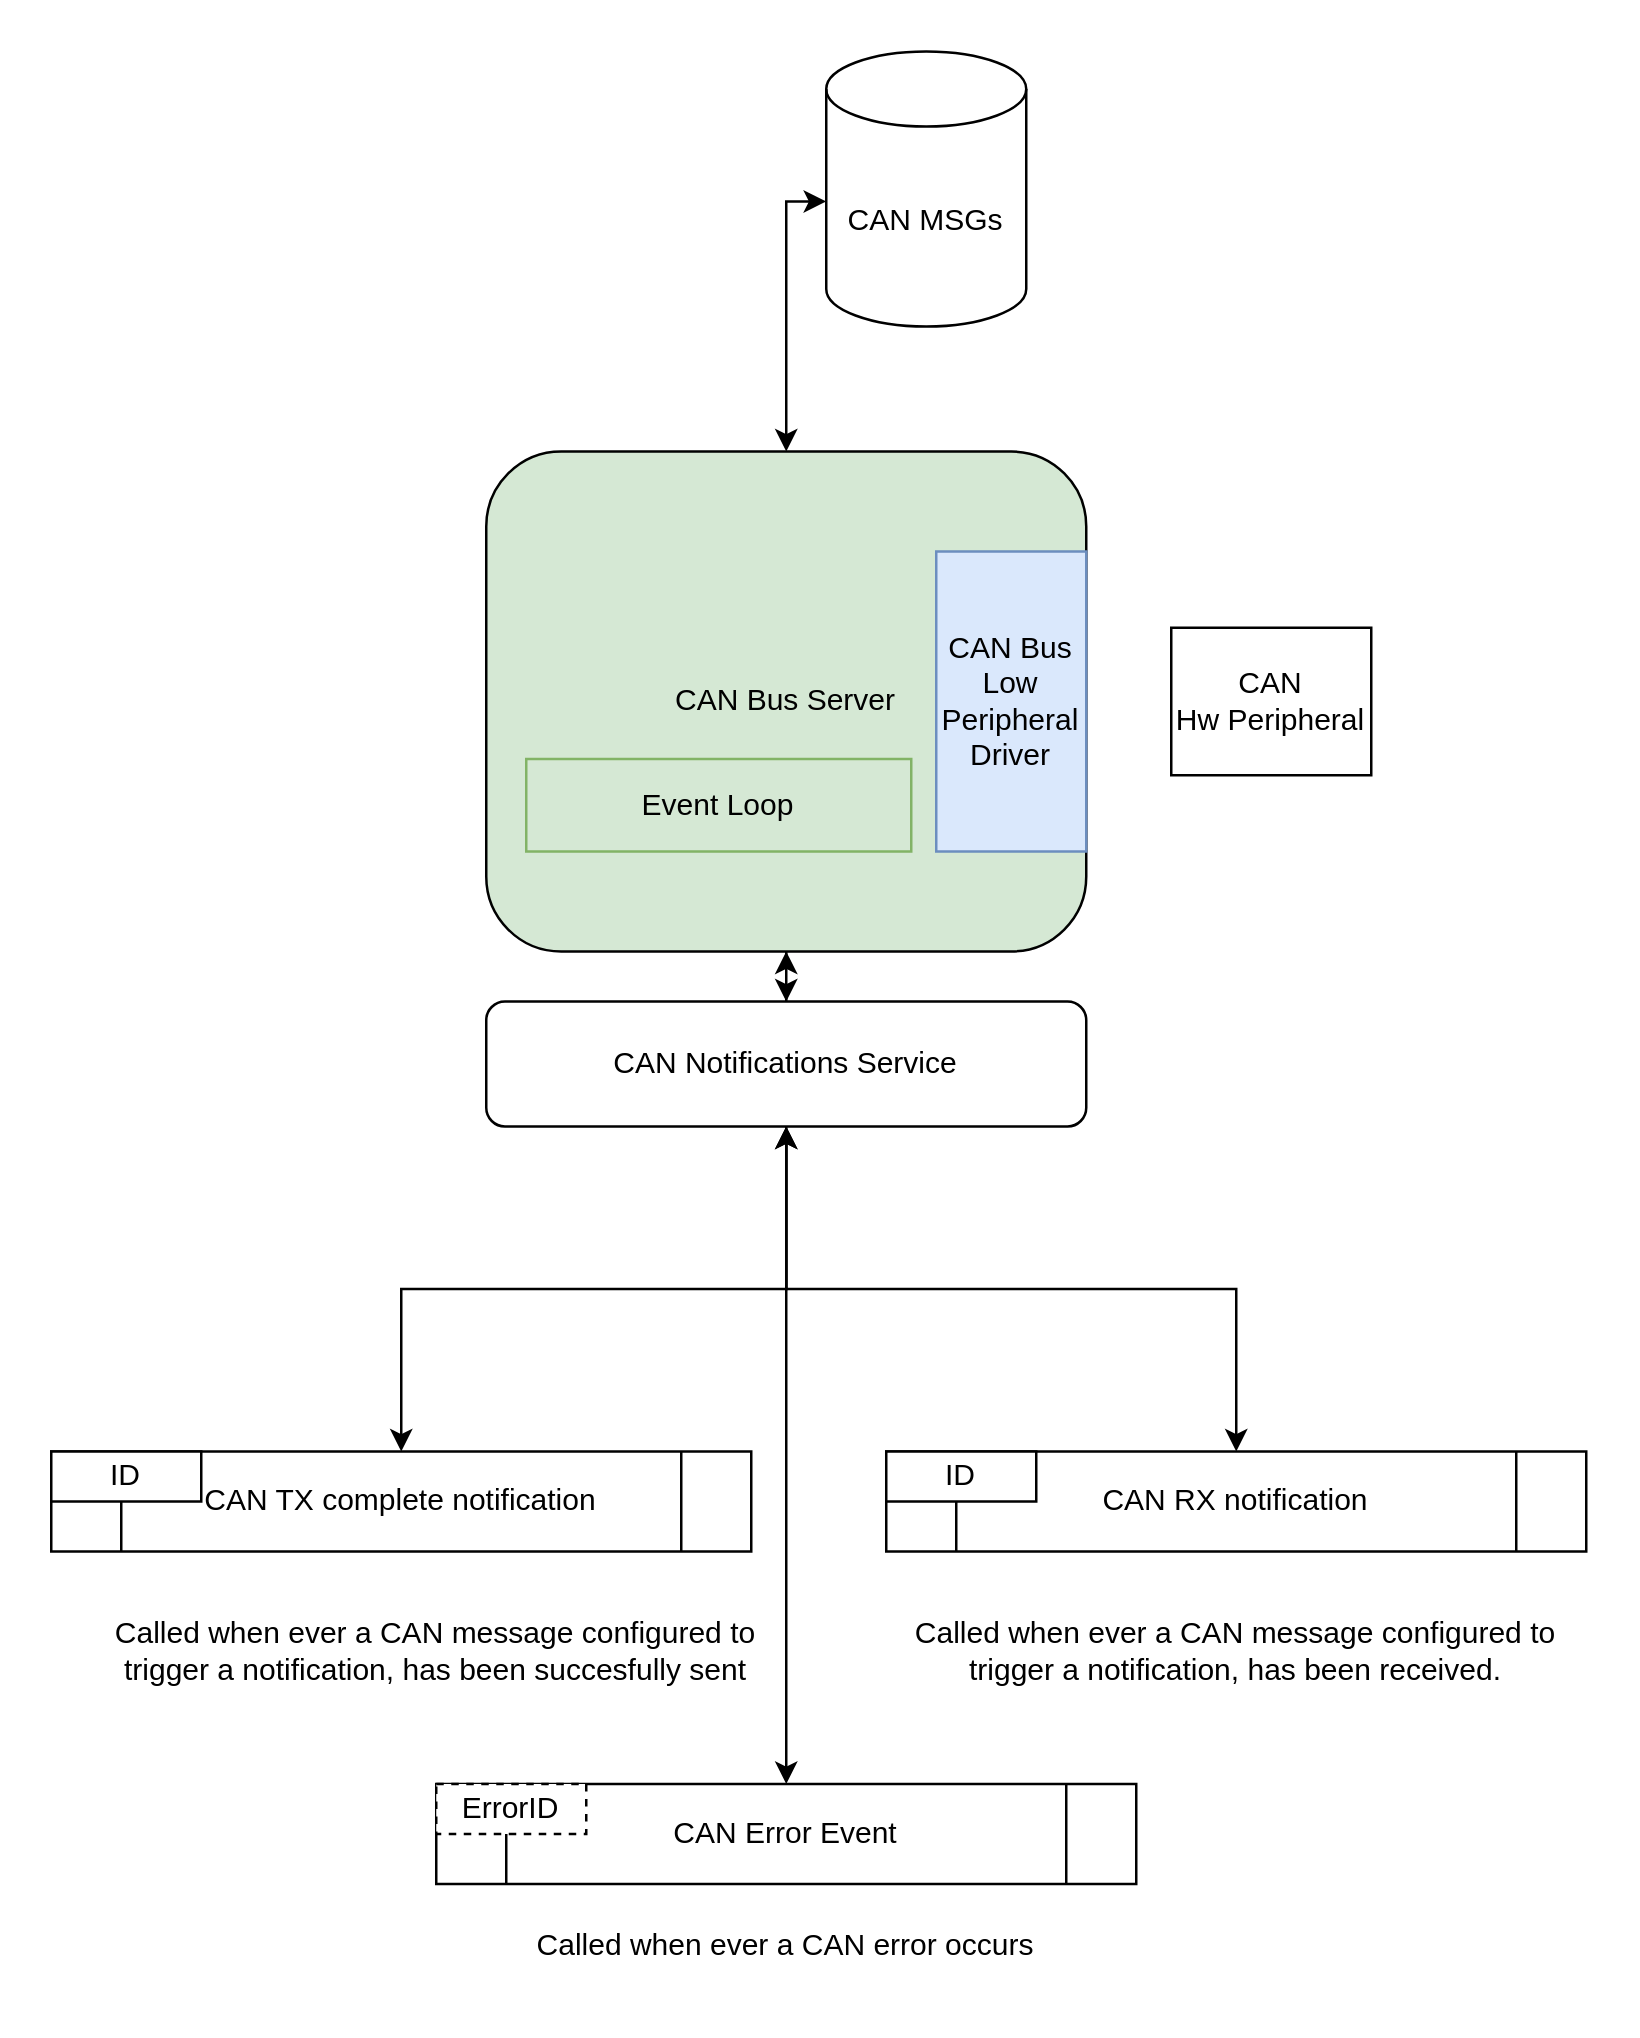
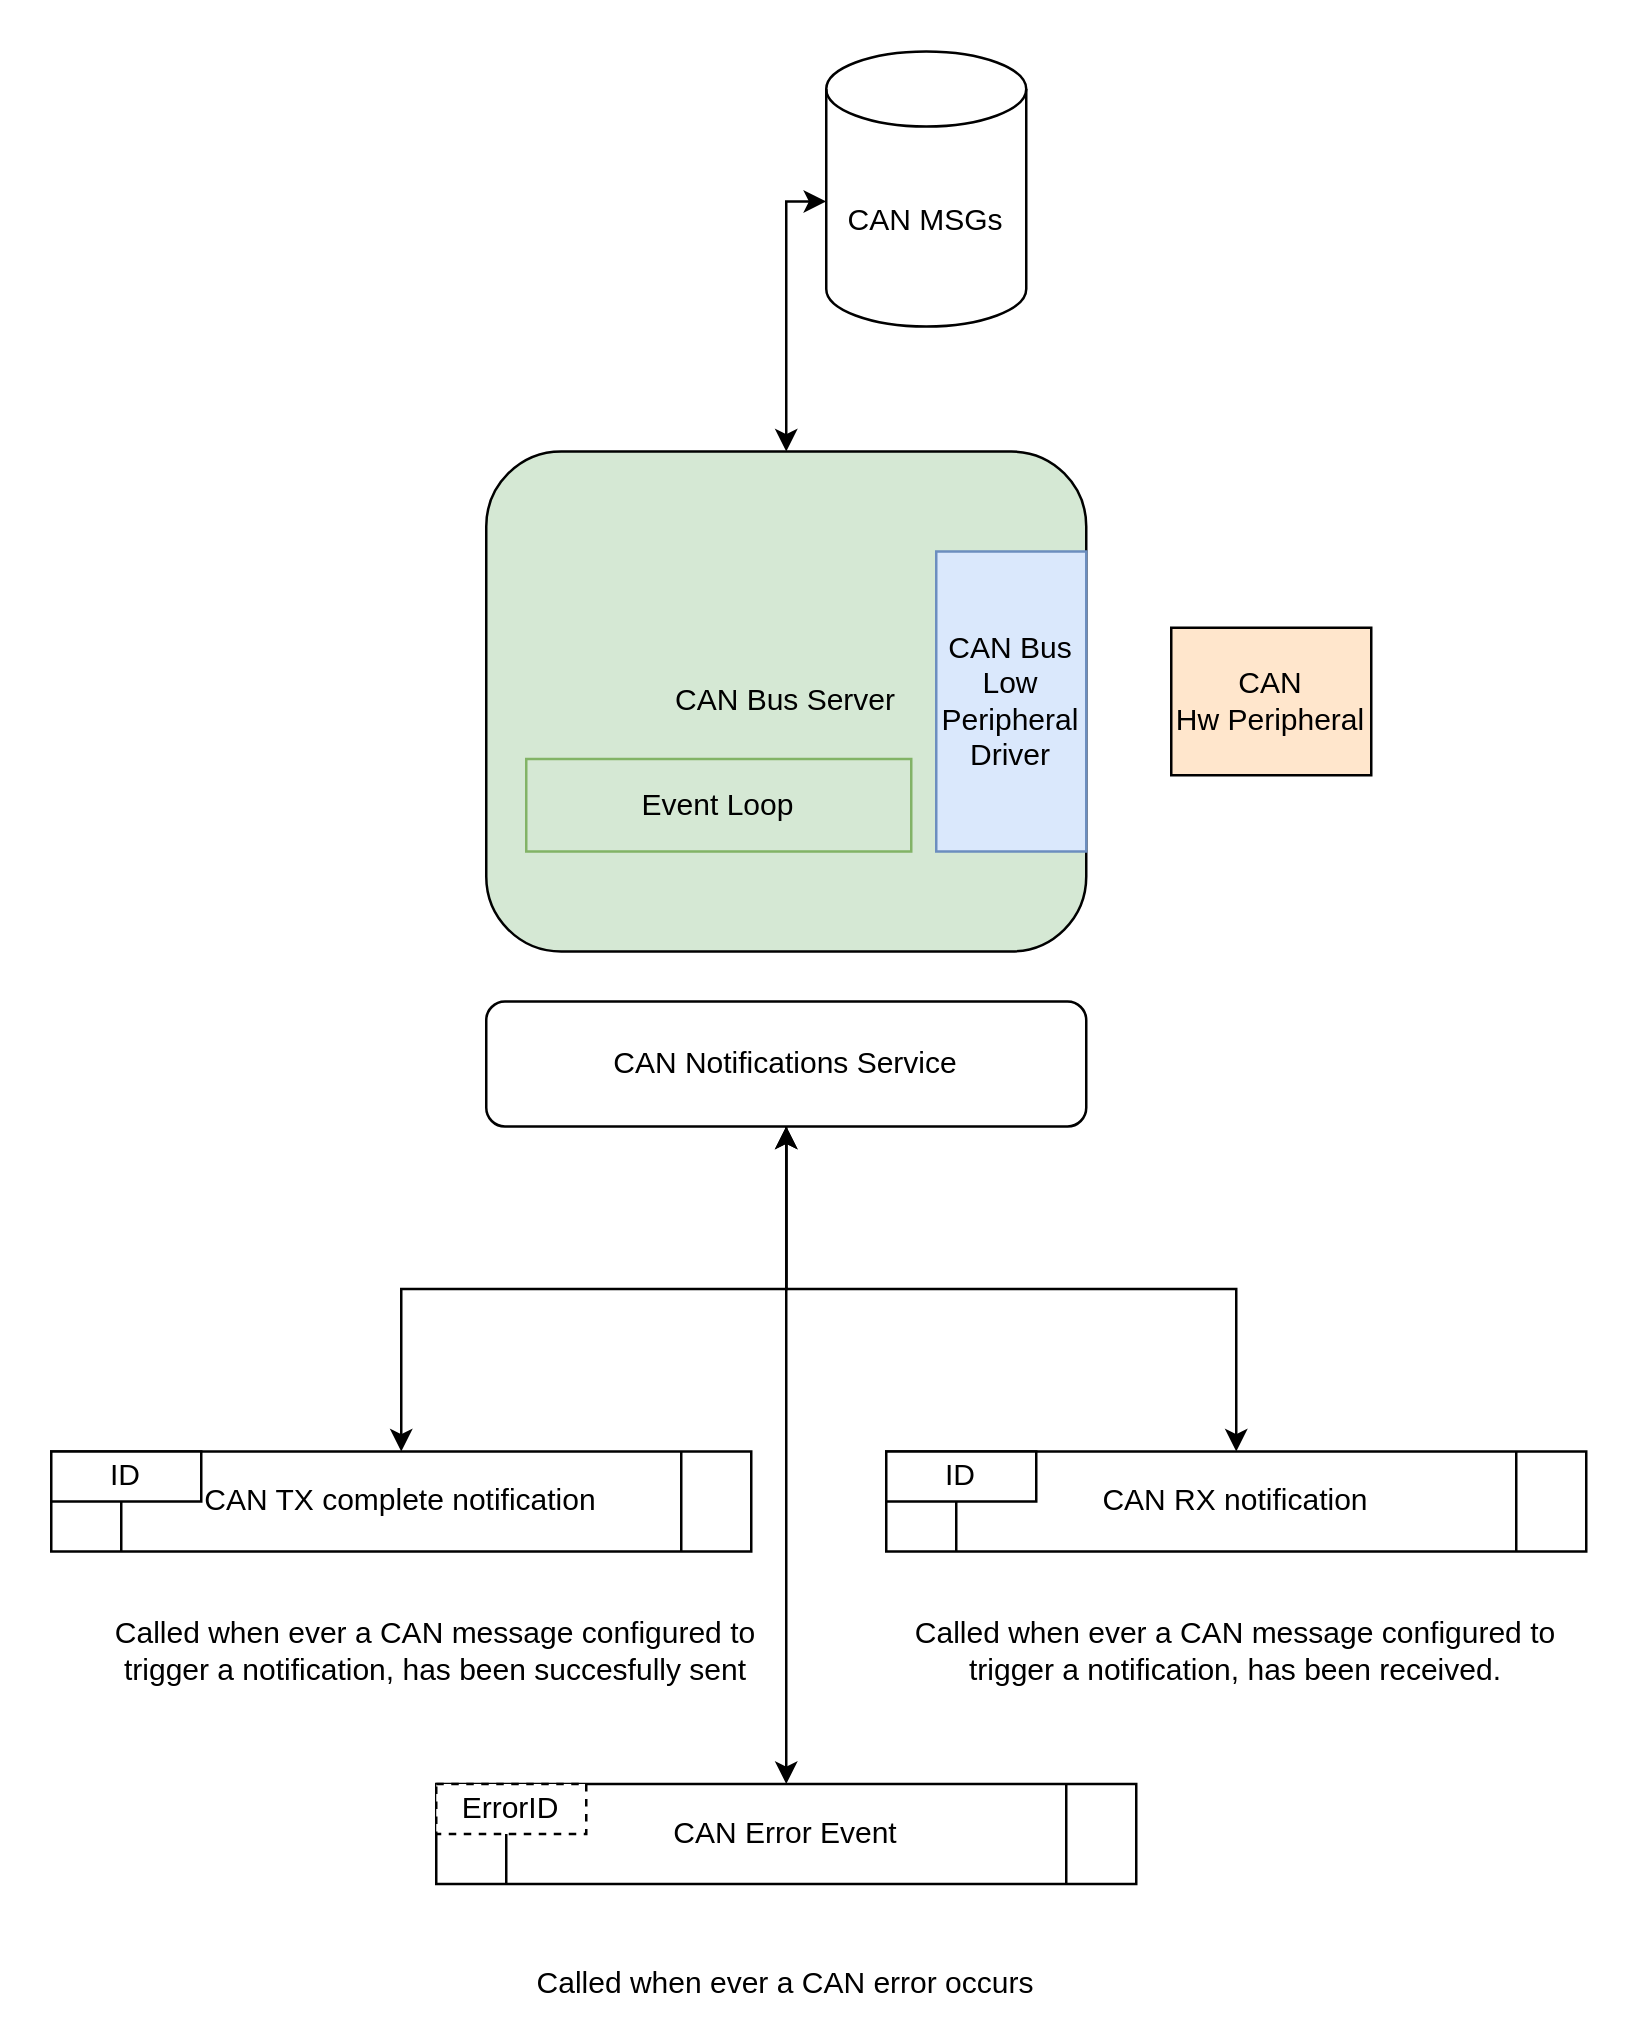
node "CAN Hw Peripheral": fillcolor #ffffff -> #ffe6cc
edge "CAN Bus Server" -- "CAN Notifications Service": removed
node "Called when ever a CAN error occurs": moved (786, 1946) -> (786, 1984)
